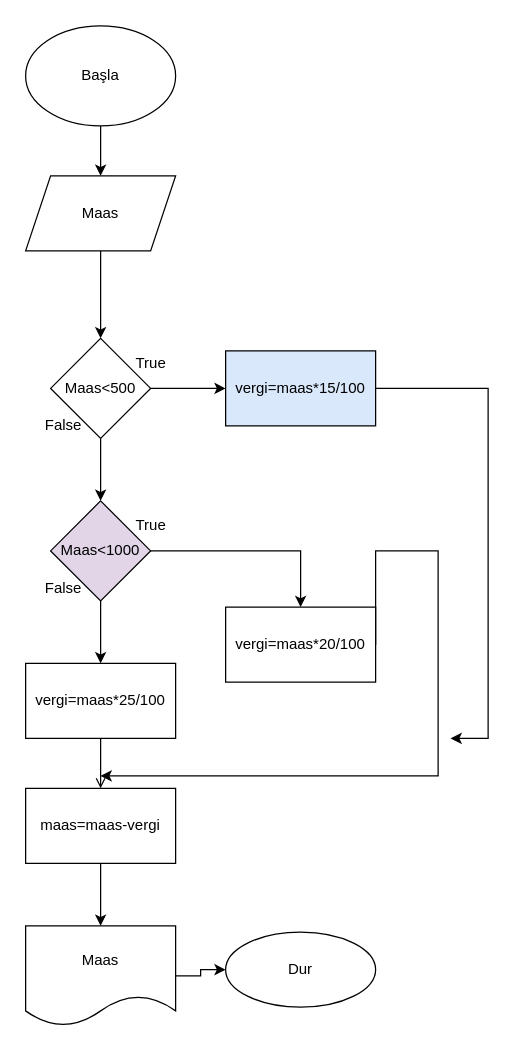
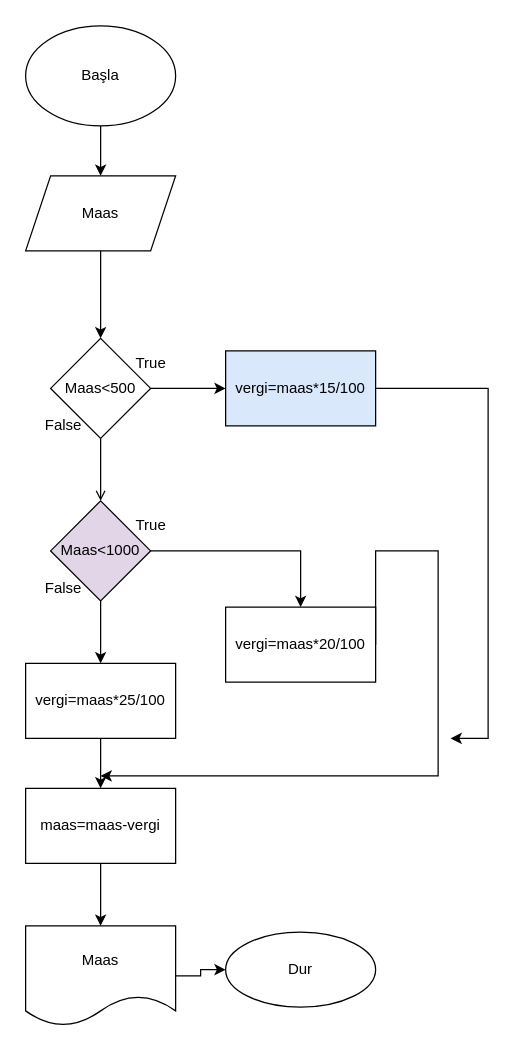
edge "Maas<500" -> "Maas<1000": arrowhead classic -> open
edge "vergi=maas*25/100" -> "maas=maas-vergi": arrowhead open -> classic
